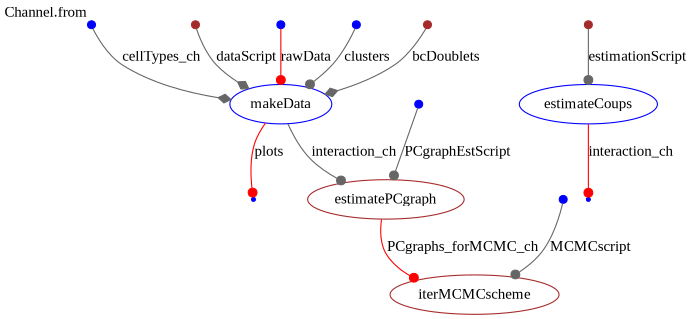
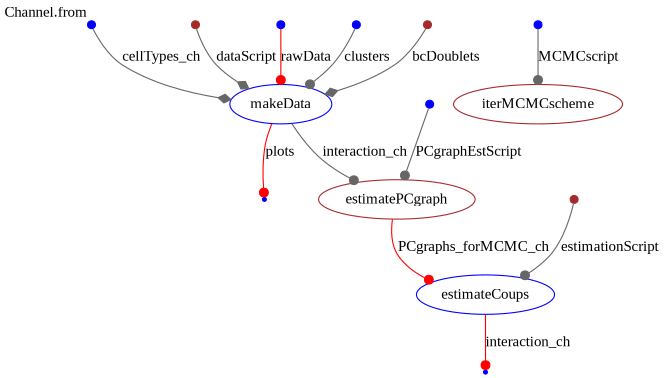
edge "estimatePCgraph" -> "iterMCMCscheme": now "estimatePCgraph" -> "estimateCoups"
